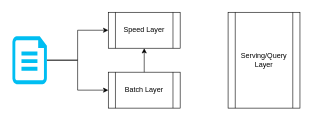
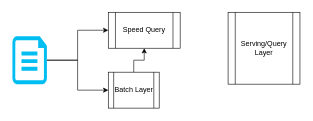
node "Speed Layer": label "Speed Layer" -> "Speed Query"
node "Serving/Query Layer": size 72x96 -> 72x72
node "Batch Layer": size 72x36 -> 51x36
